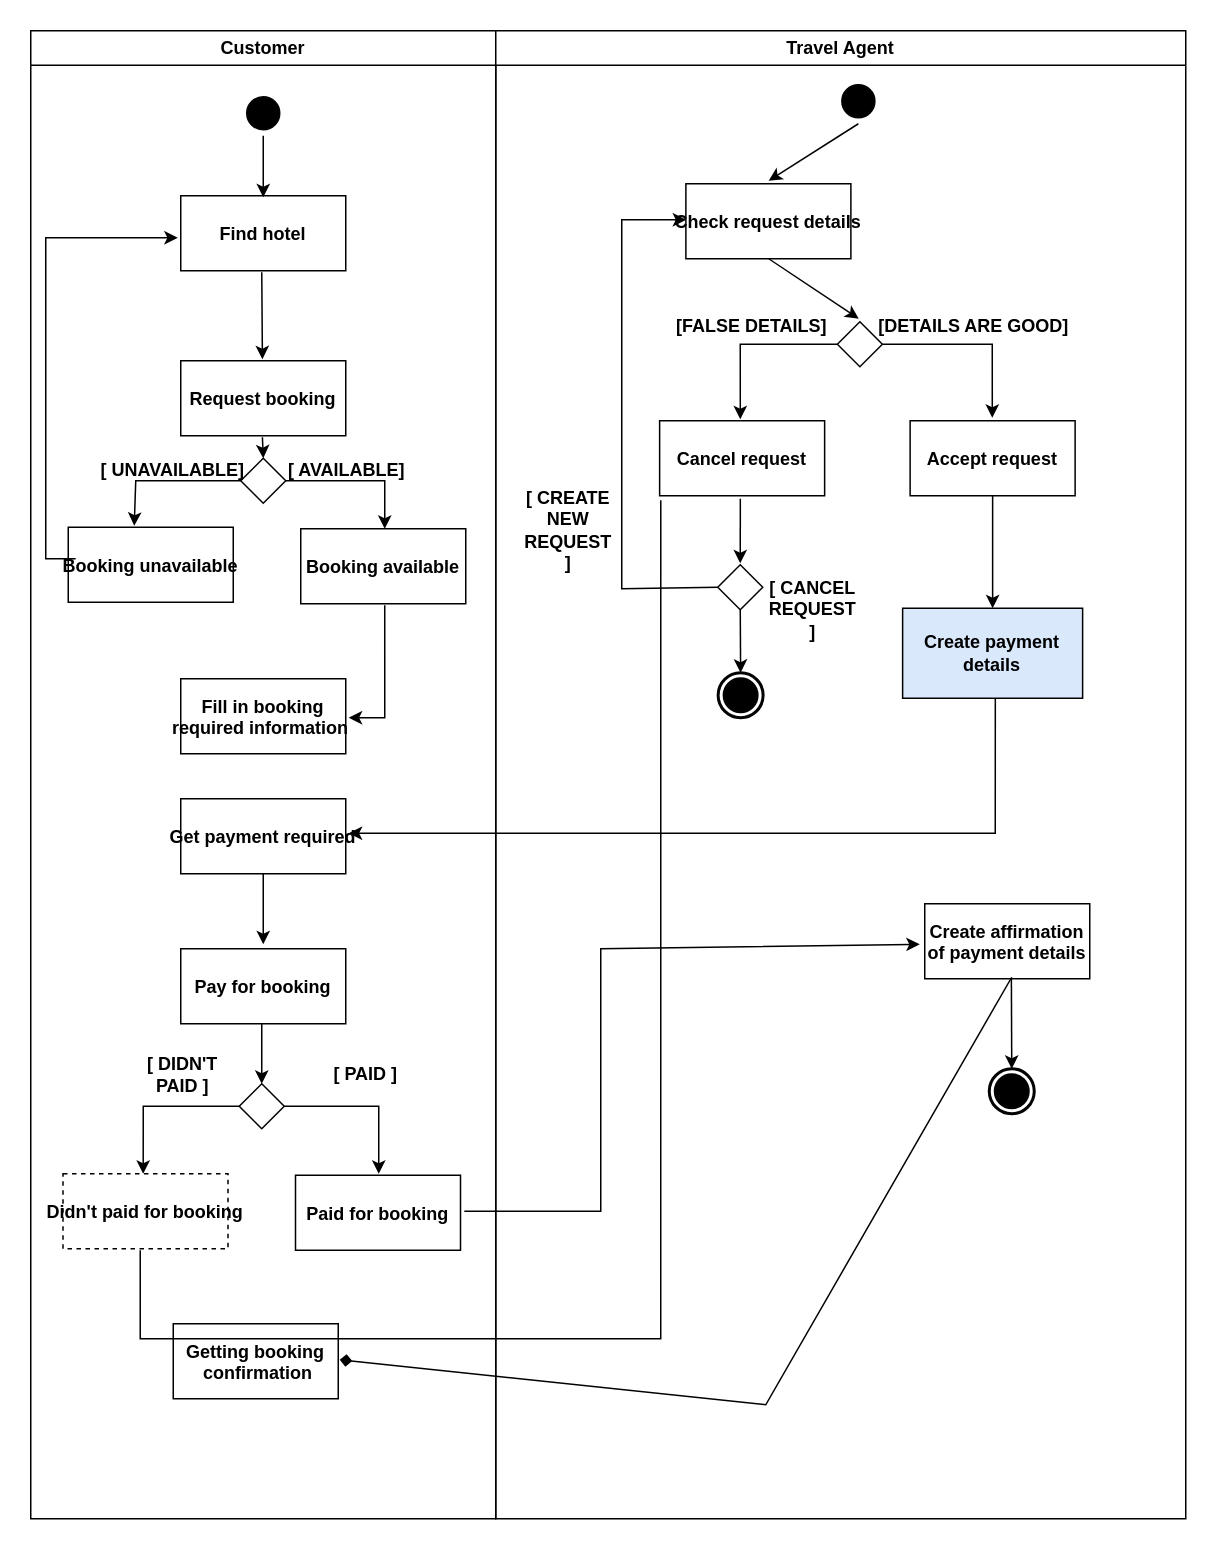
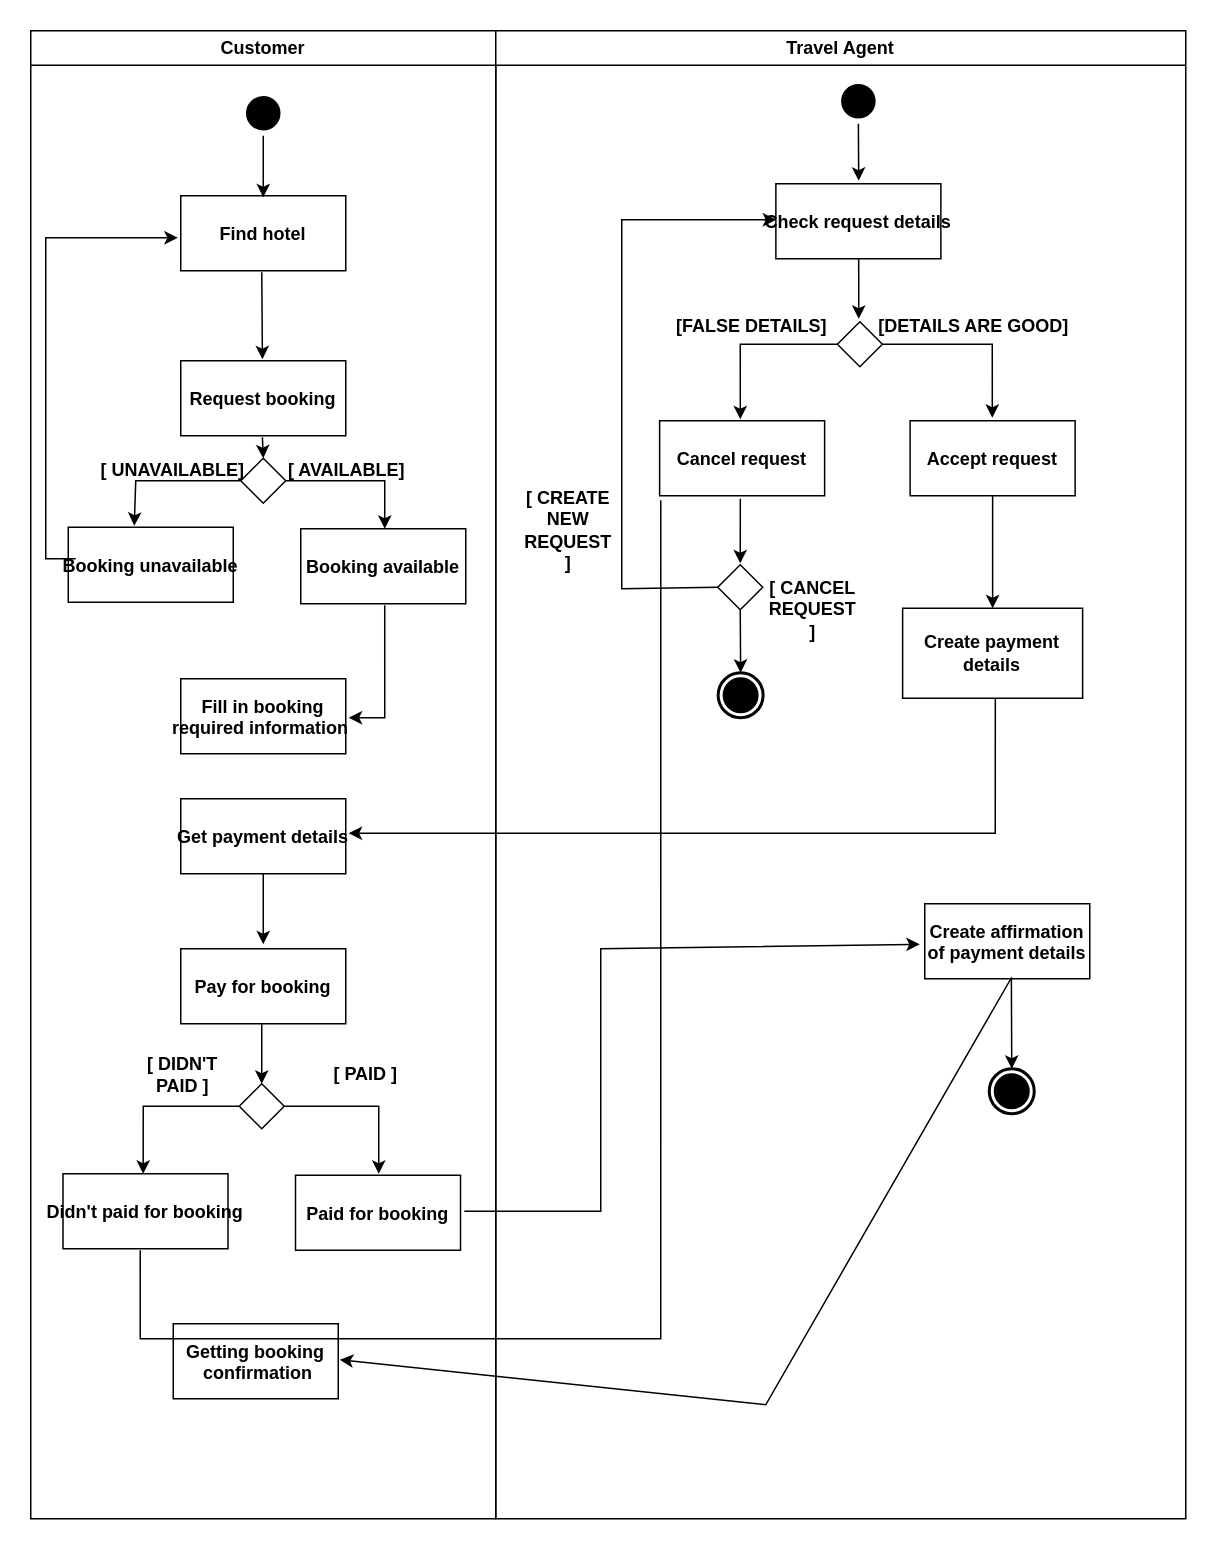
node "Check request details": moved (768, 221) -> (858, 221)
node "Create payment details": fillcolor #dae8fc -> #ffffff
node "Get payment required": label "Get payment required" -> "Get payment details"
node "Didn't paid for booking": style dashed -> solid
edge "Create affirmation of payment details" -> "Getting booking confirmation": arrowhead diamond -> classic
